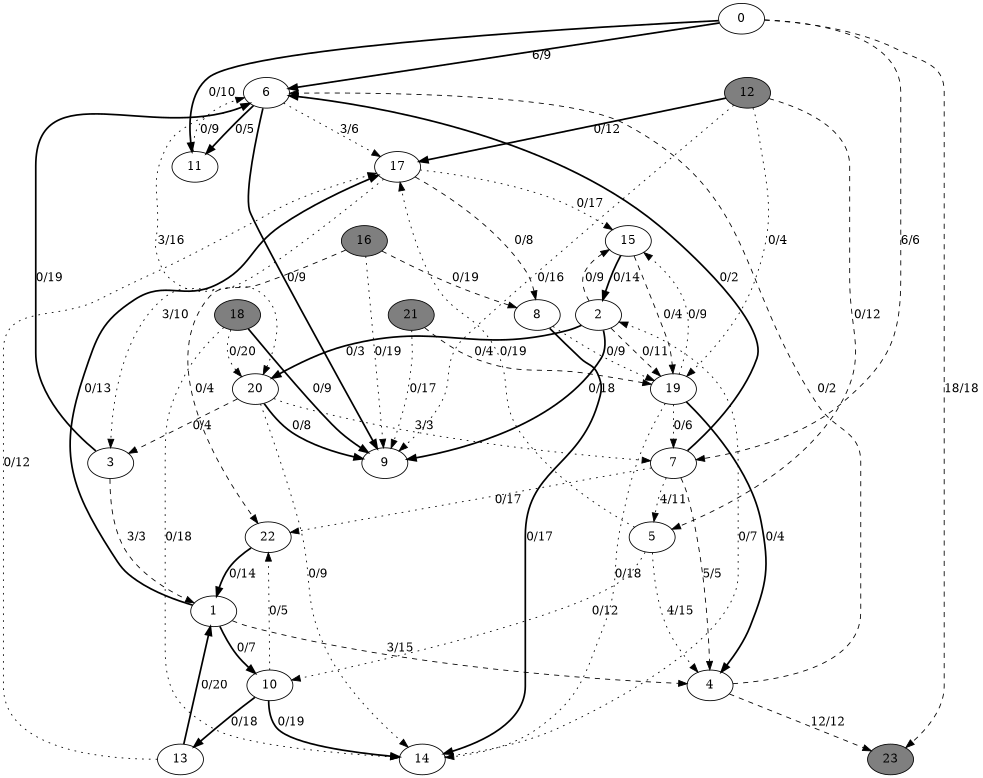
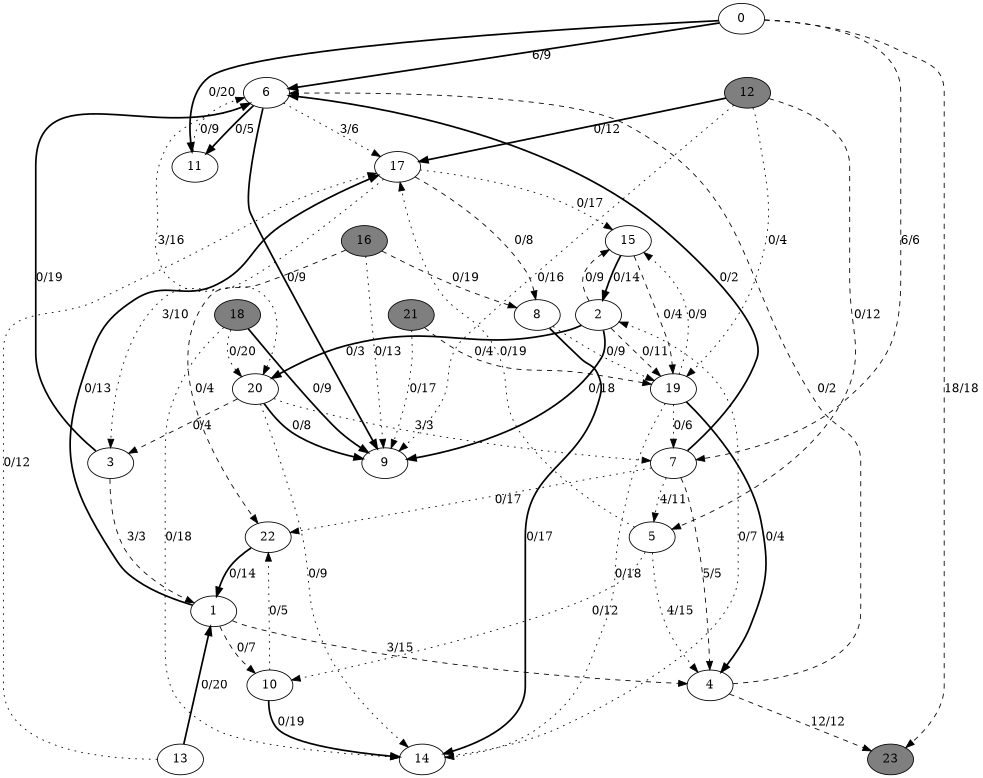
edge "0" -> "11": label "0/10" -> "0/20"
edge "16" -> "9": label "0/19" -> "0/13"
edge "1" -> "10": style bold -> dashed
edge "10" -> "13": removed, label "0/18"
